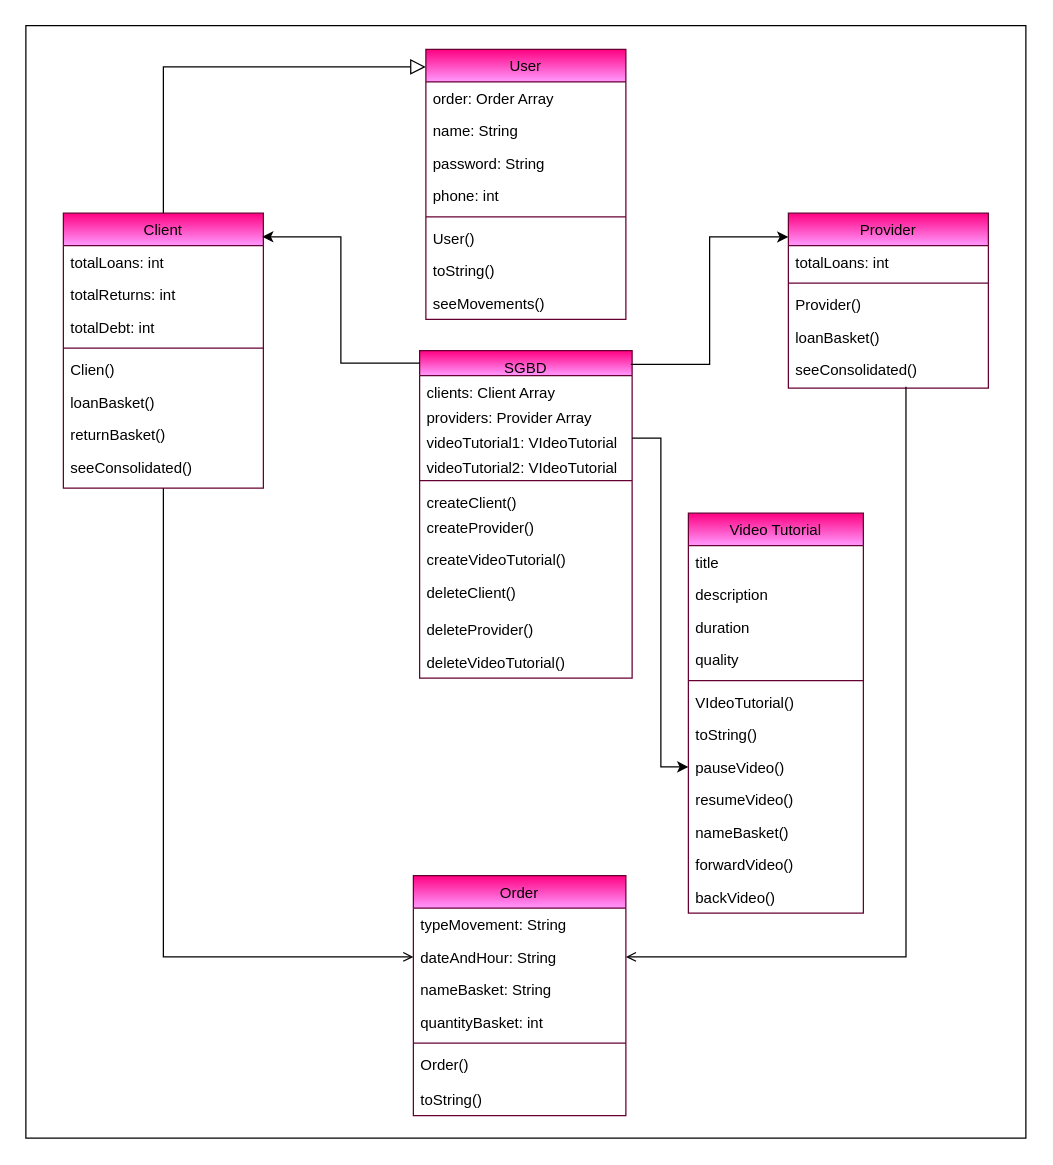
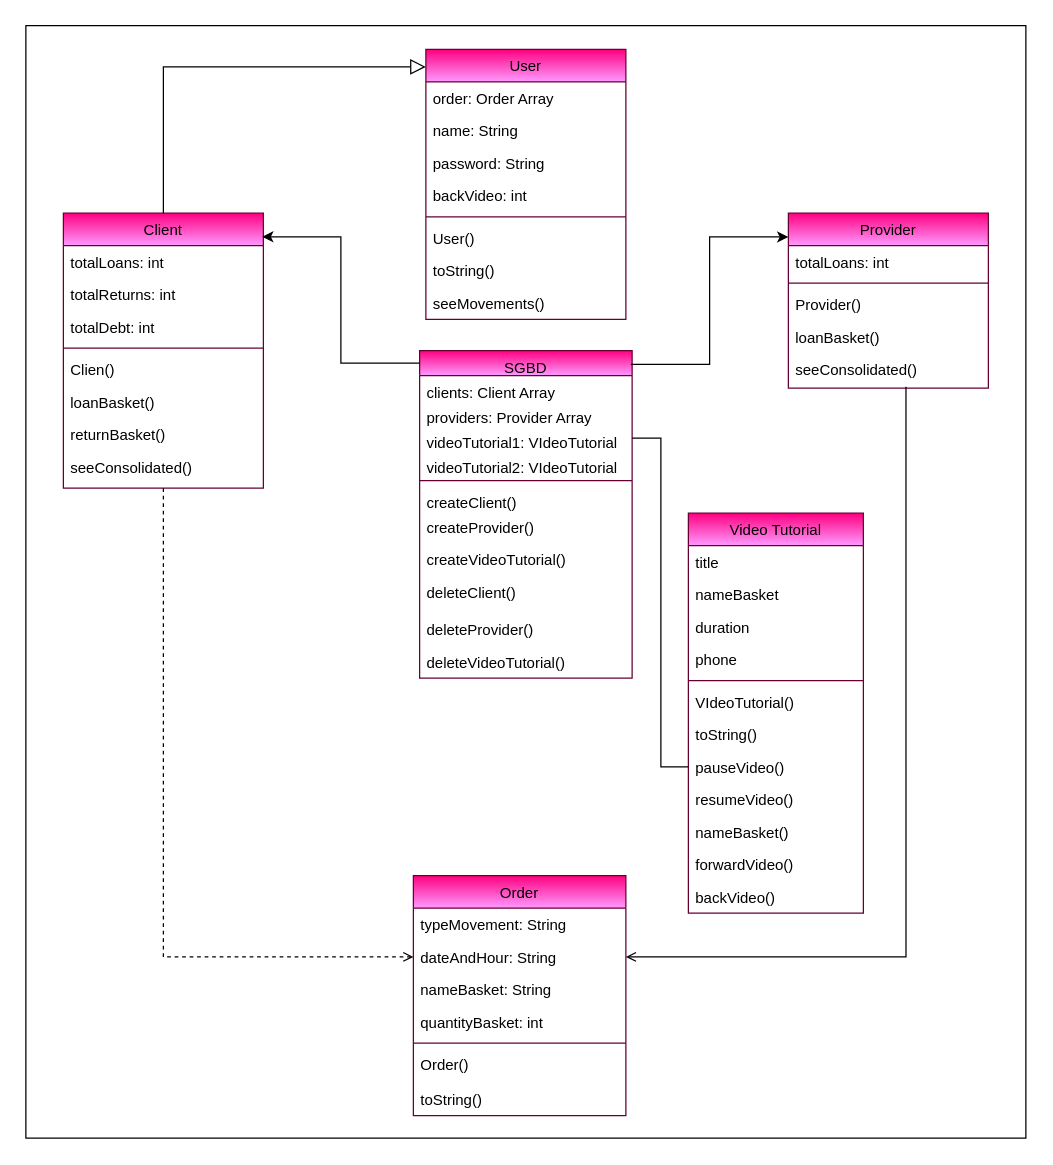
node "phone: int": label "phone: int" -> "backVideo: int"
node "description": label "description" -> "nameBasket"
node "quality": label "quality" -> "phone"
edge "videoTutorial1: VIdeoTutorial" -> "pauseVideo()": arrowhead classic -> none
edge "Client" -> "dateAndHour: String": style solid -> dashed
